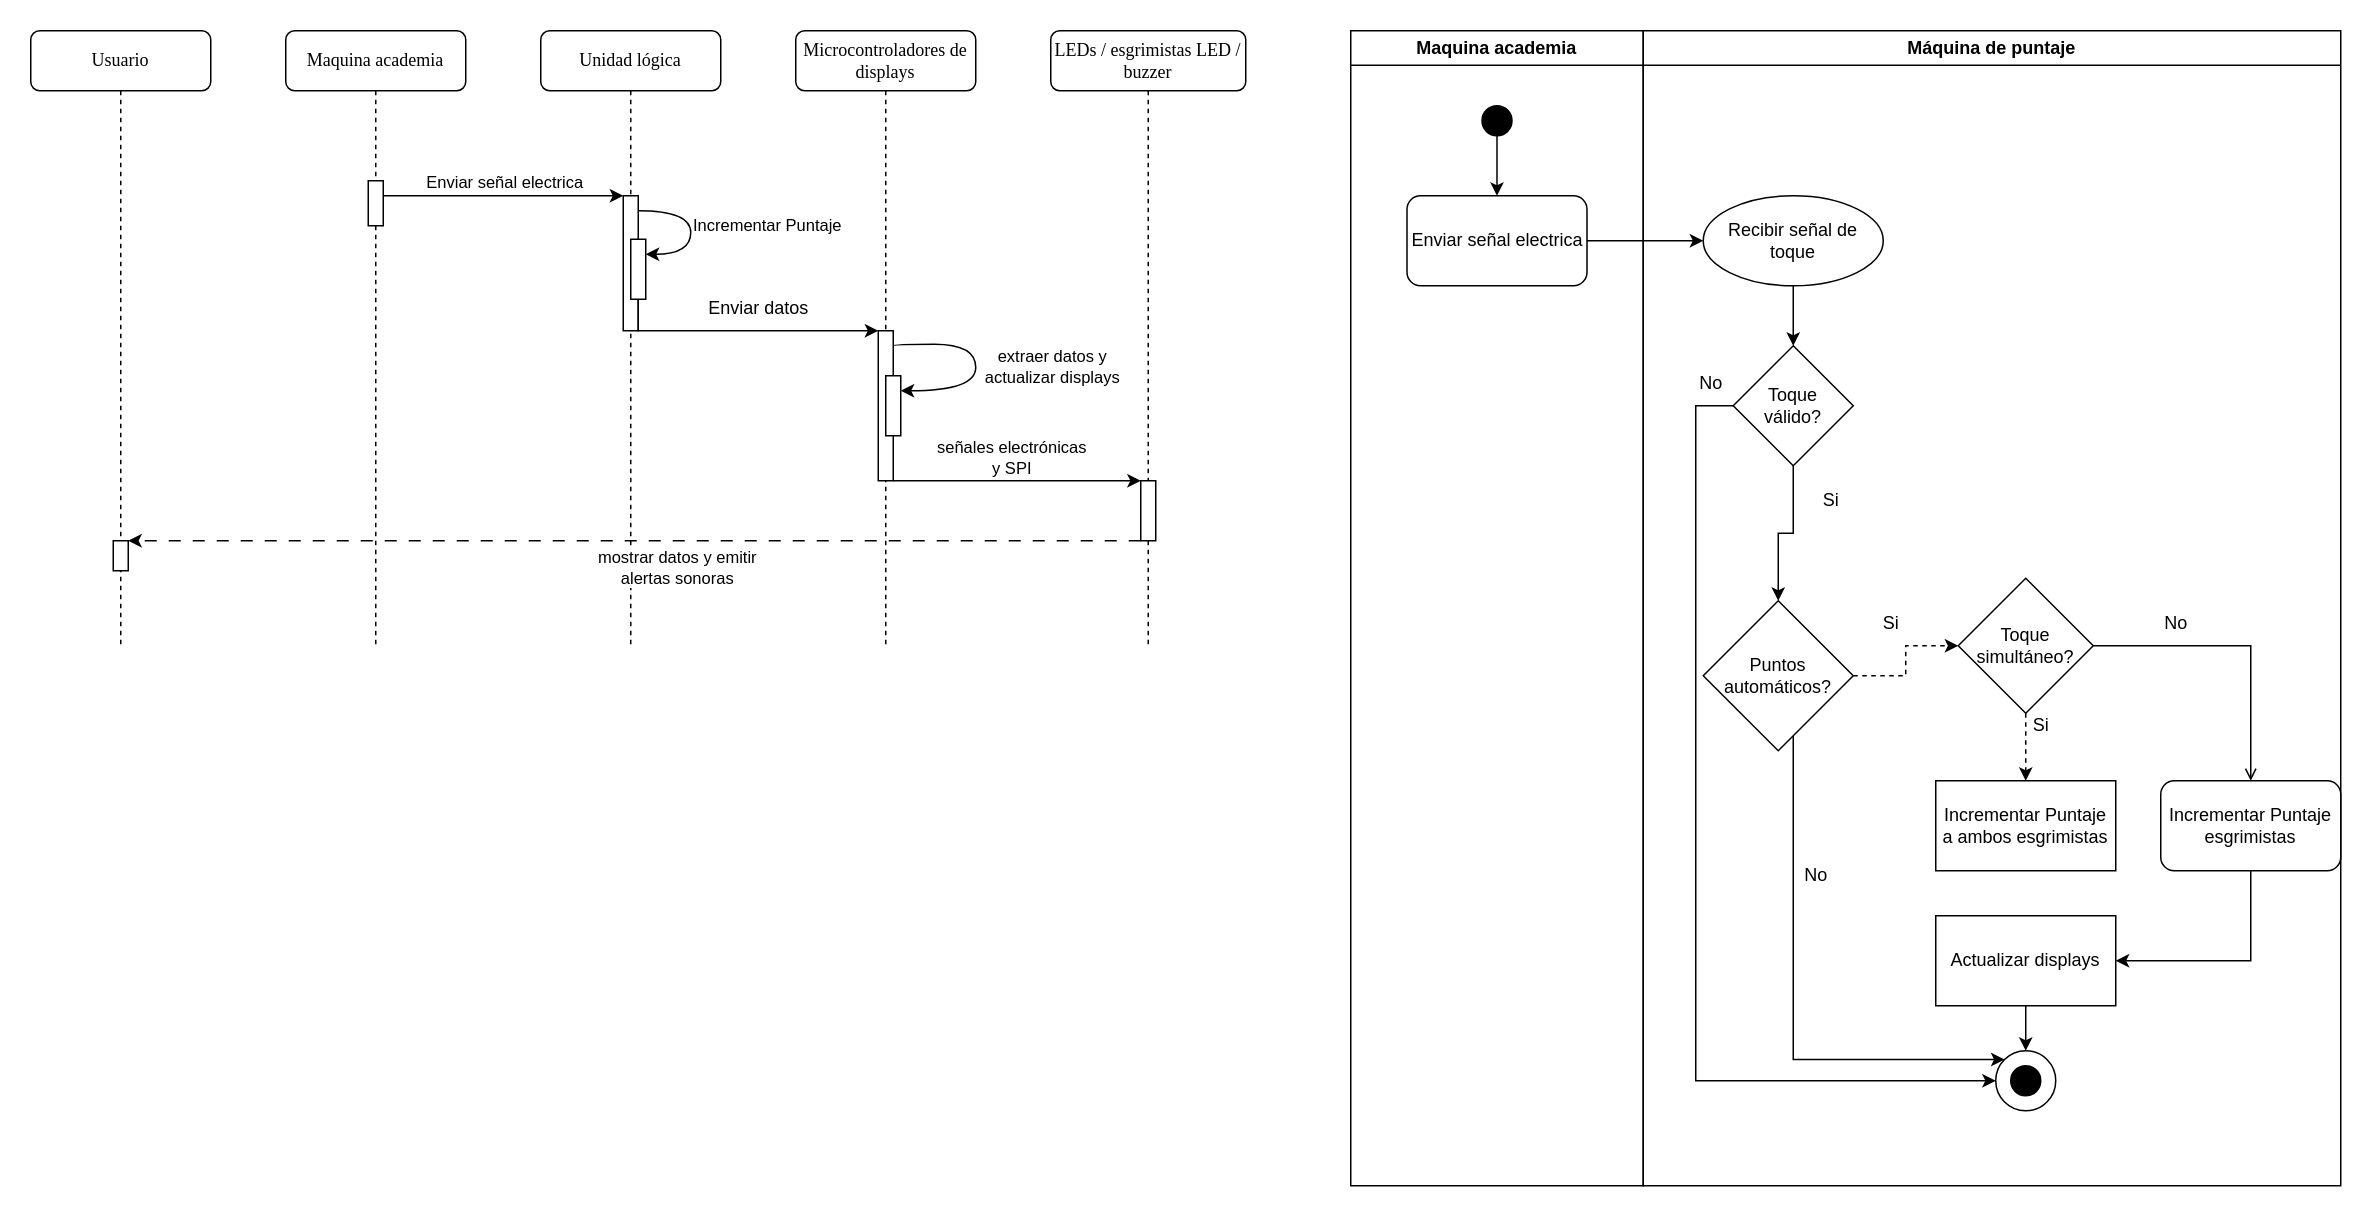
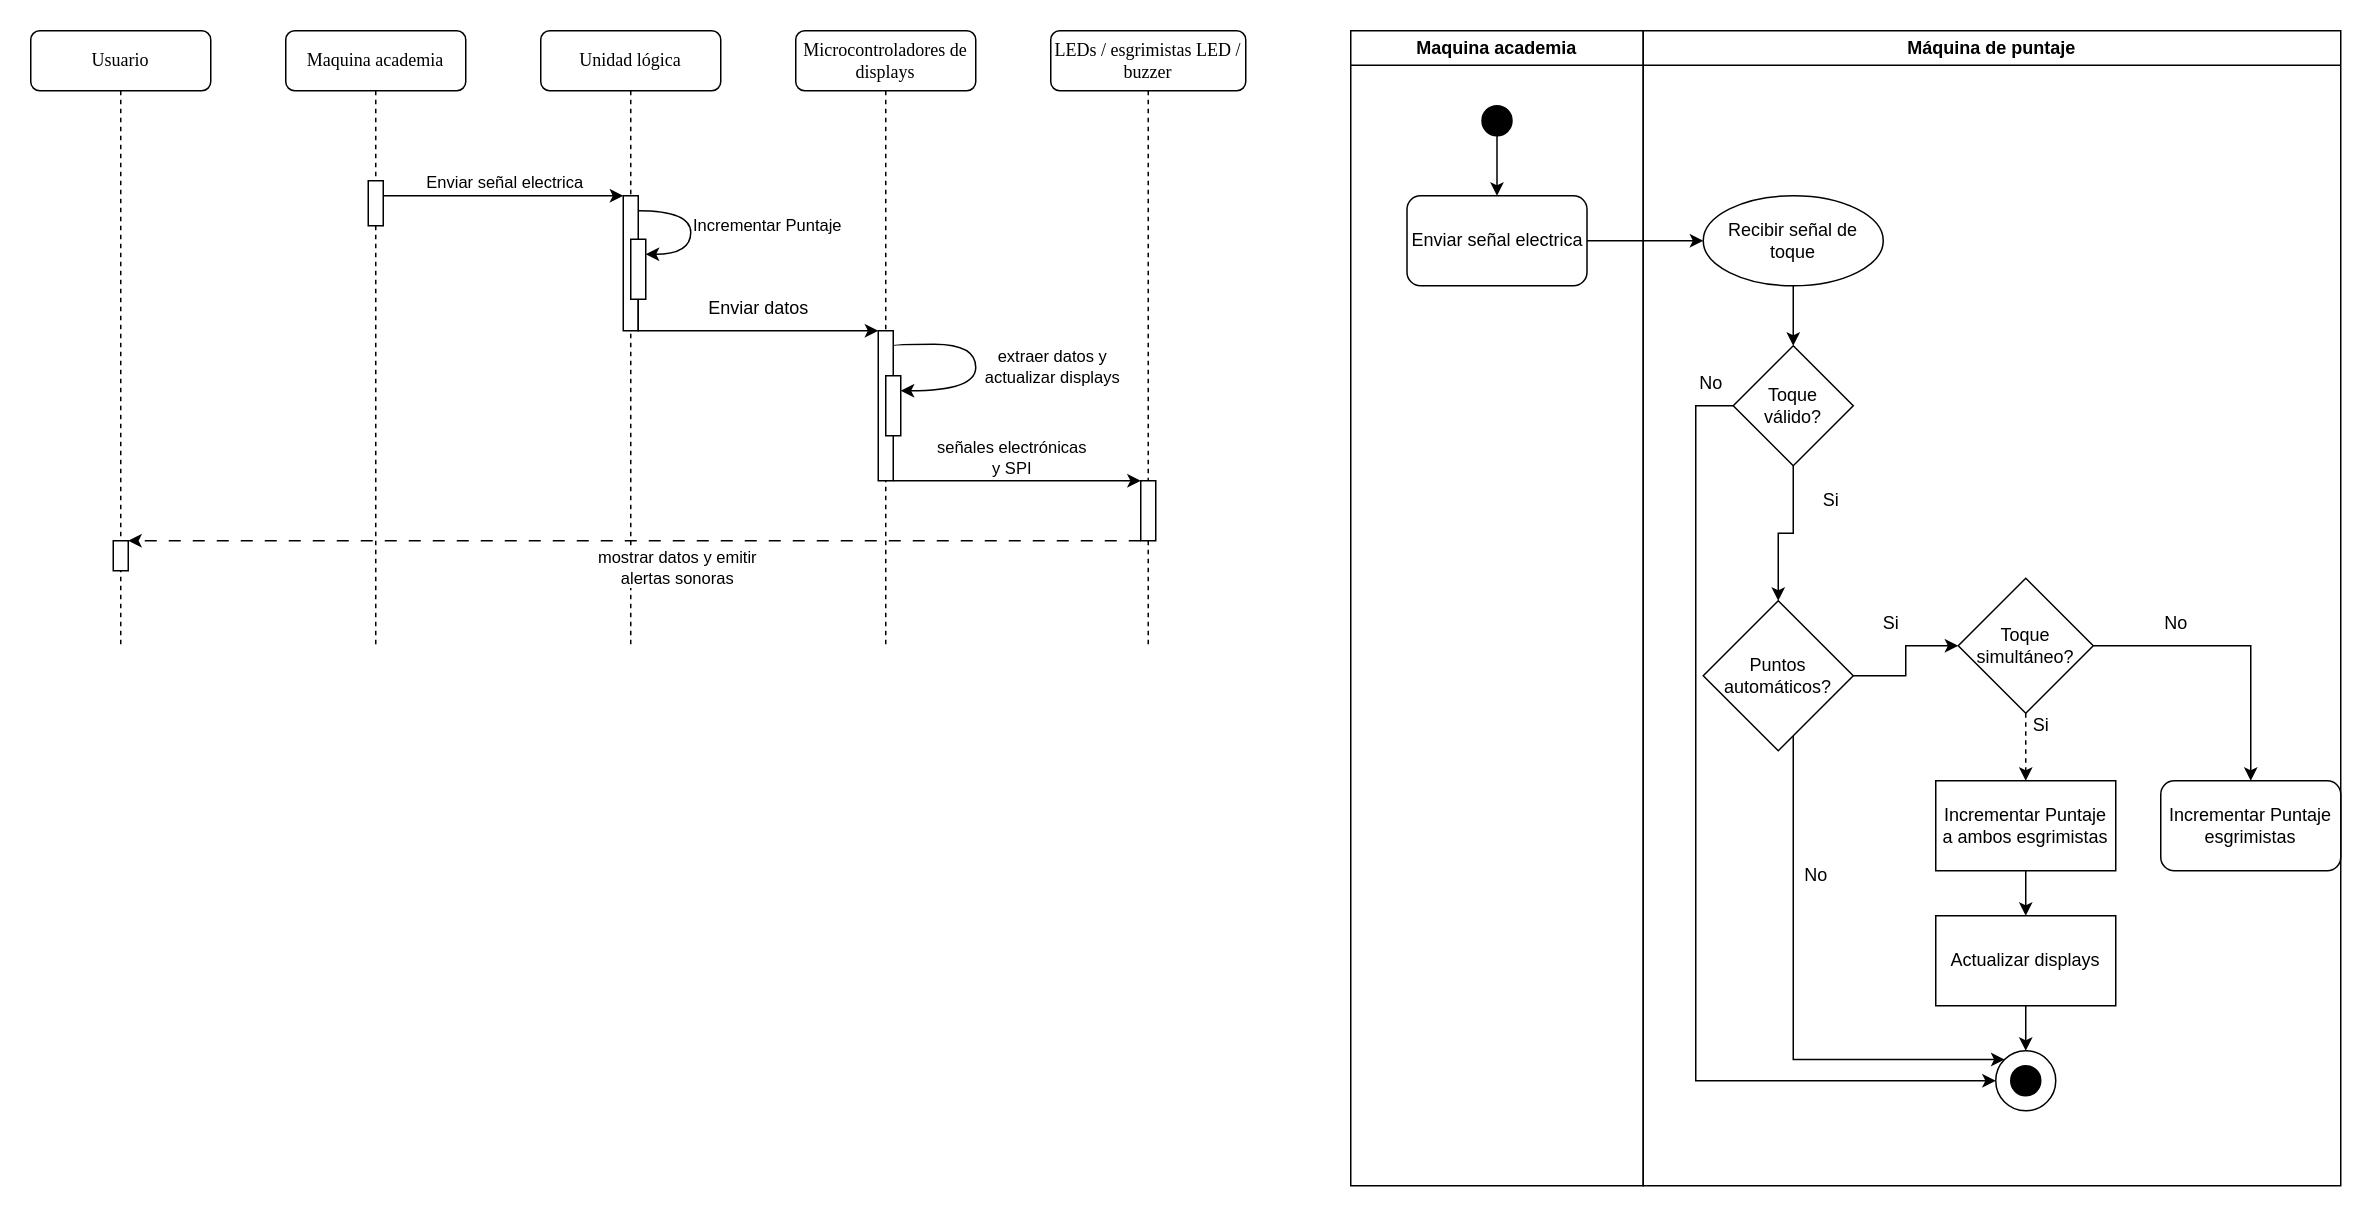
edge "Puntos automáticos?" -> "Toque simultáneo?": style dashed -> solid
edge "Toque simultáneo?" -> "Incrementar Puntaje esgrimistas": arrowhead open -> classic
edge "Incrementar Puntaje a ambos esgrimistas" -> "Actualizar displays": added
edge "Incrementar Puntaje esgrimistas" -> "Actualizar displays": removed
